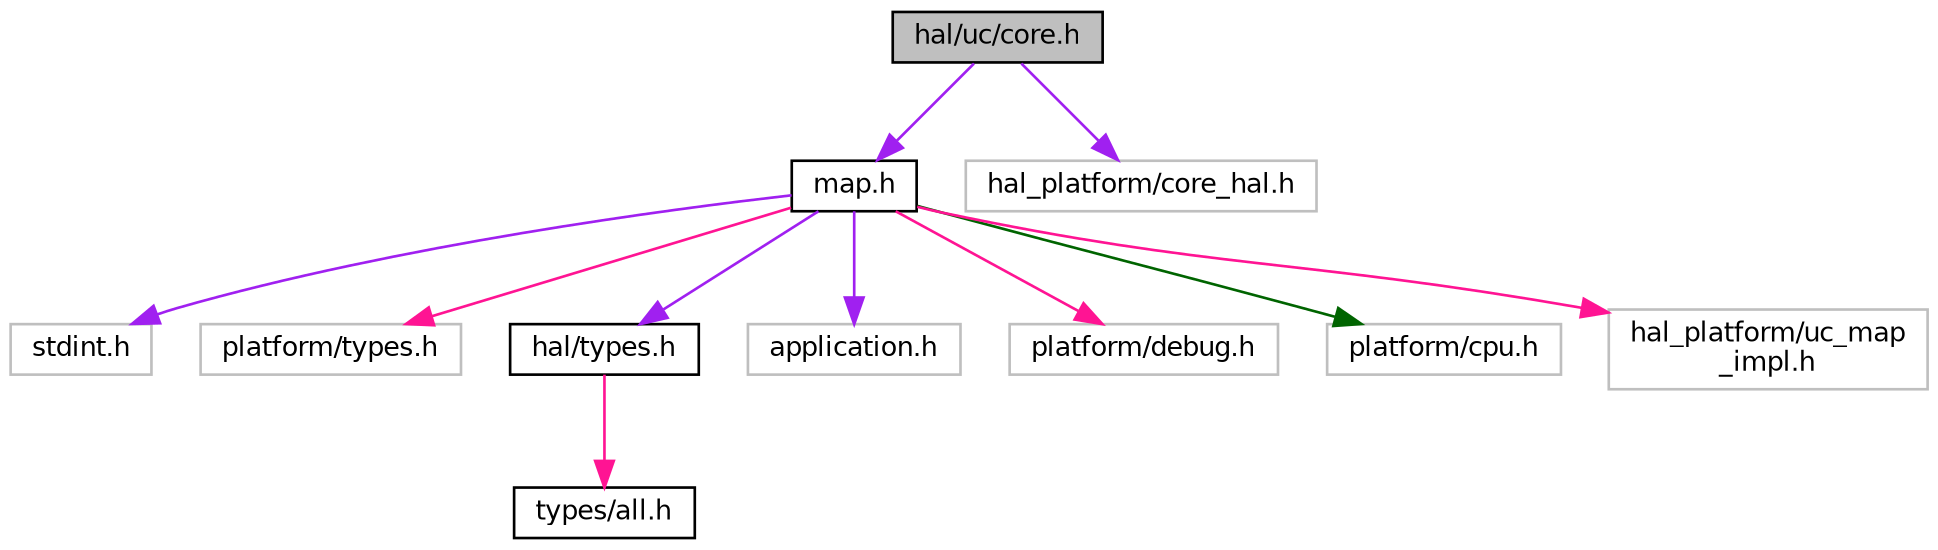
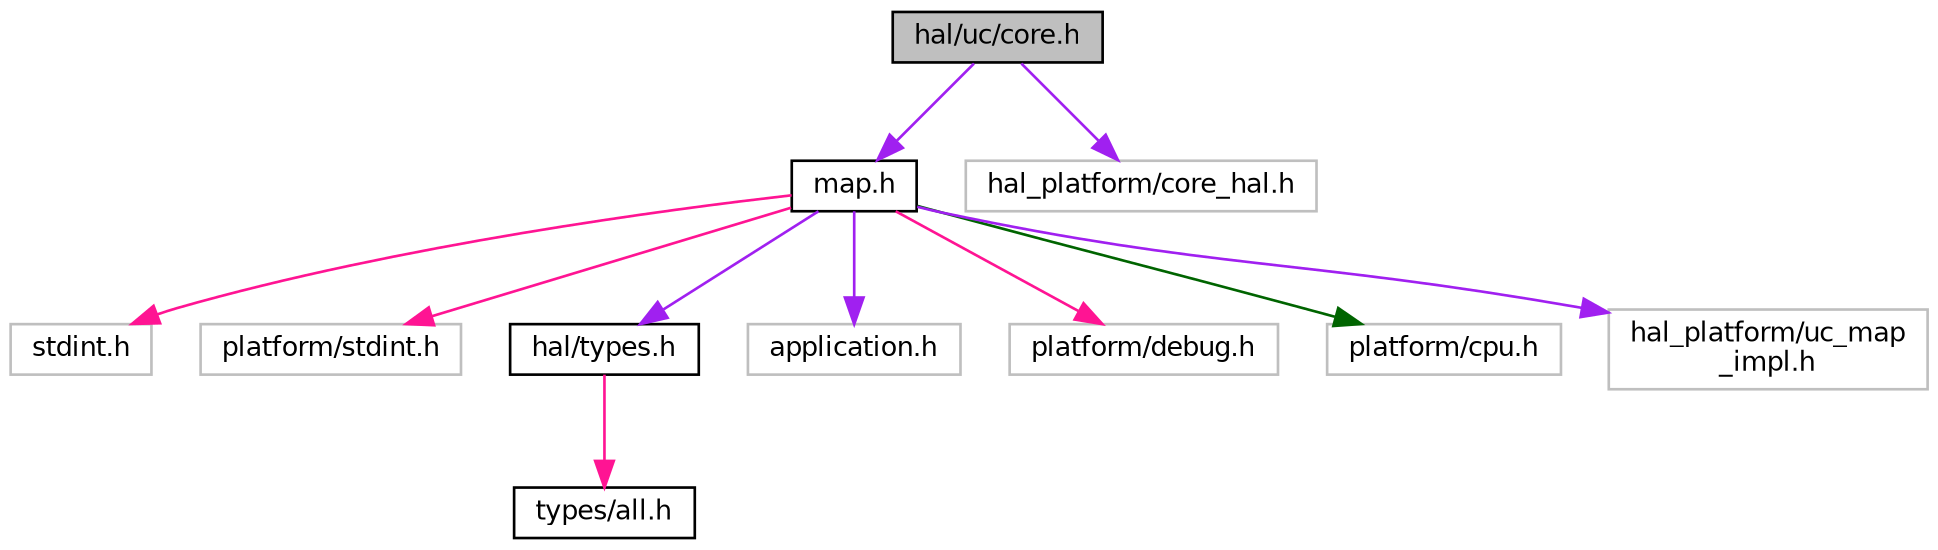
edge "map.h" -> "stdint.h": color purple -> deeppink
edge "map.h" -> "hal_platform/uc_map _impl.h": color deeppink -> purple
node "platform/types.h": label "platform/types.h" -> "platform/stdint.h"
